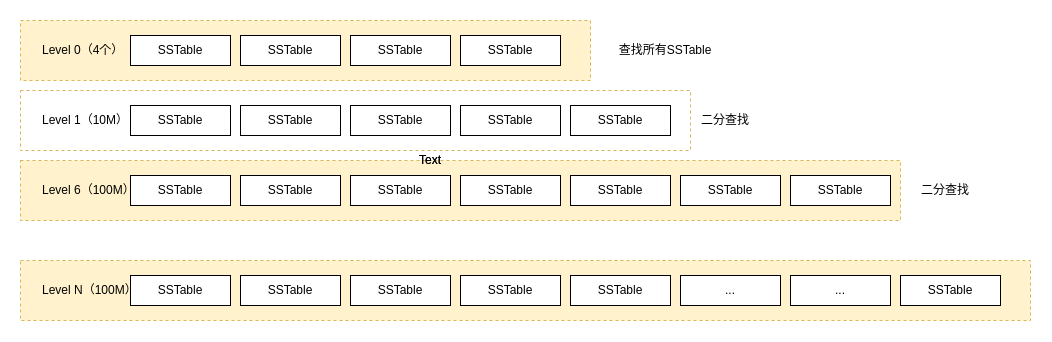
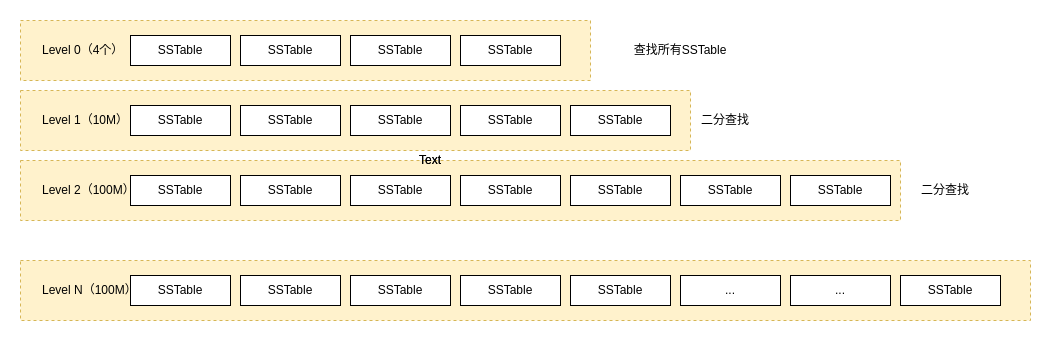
node "查找所有SSTable": moved (666, 51) -> (681, 51)
node "Level 1（10M）": fillcolor #ffffff -> #fff2cc
node "Level 6（100M）": label "Level 6（100M）" -> "Level 2（100M）"
